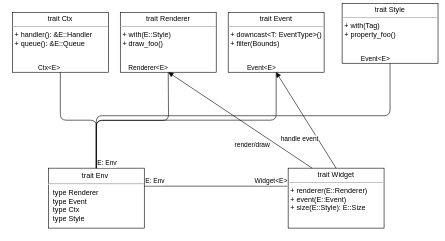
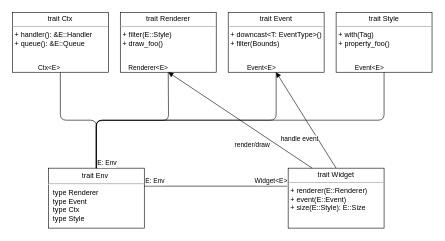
node "trait Renderer + with(E::Style) + draw_foo()": label "trait Renderer + with(E::Style) + draw_foo()" -> "trait Renderer + filter(E::Style) + draw_foo()"
node "trait Style + with(Tag) + property_foo()": moved (390, 33) -> (384, 42)
